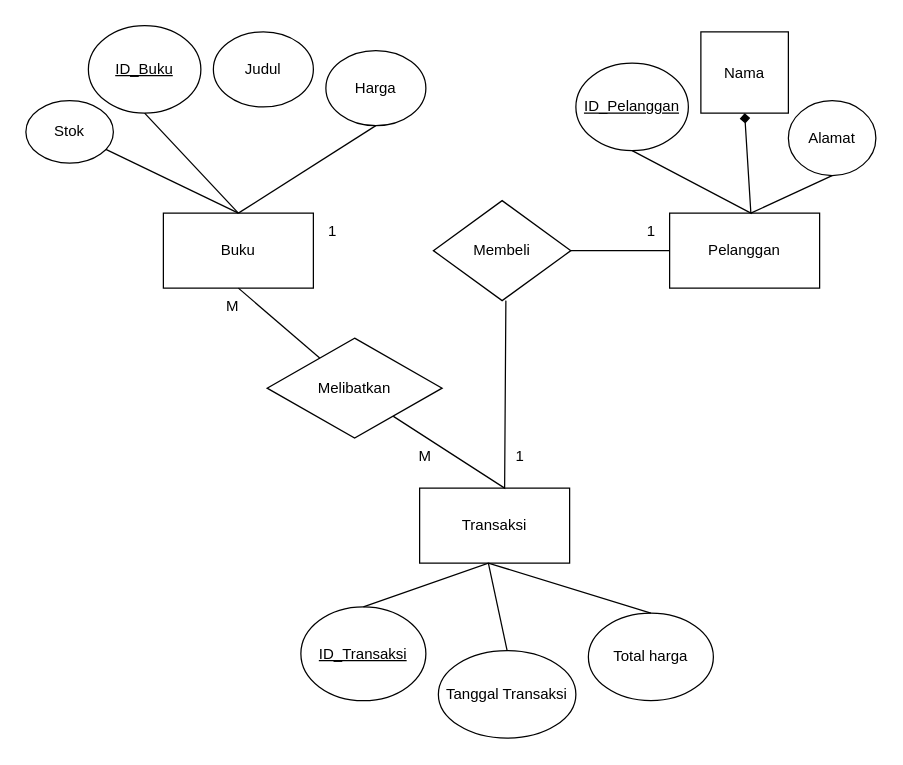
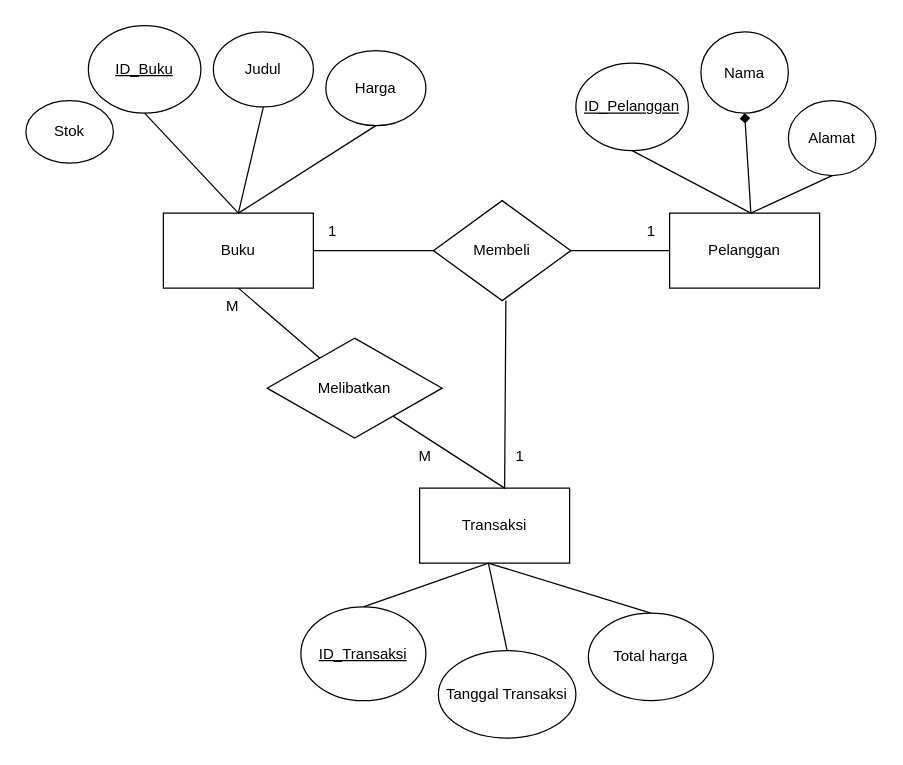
node "Nama": shape rectangle -> ellipse
edge "Stok" -- "Buku": now "Judul" -- "Buku"
edge "Buku" -- "Membeli": added
